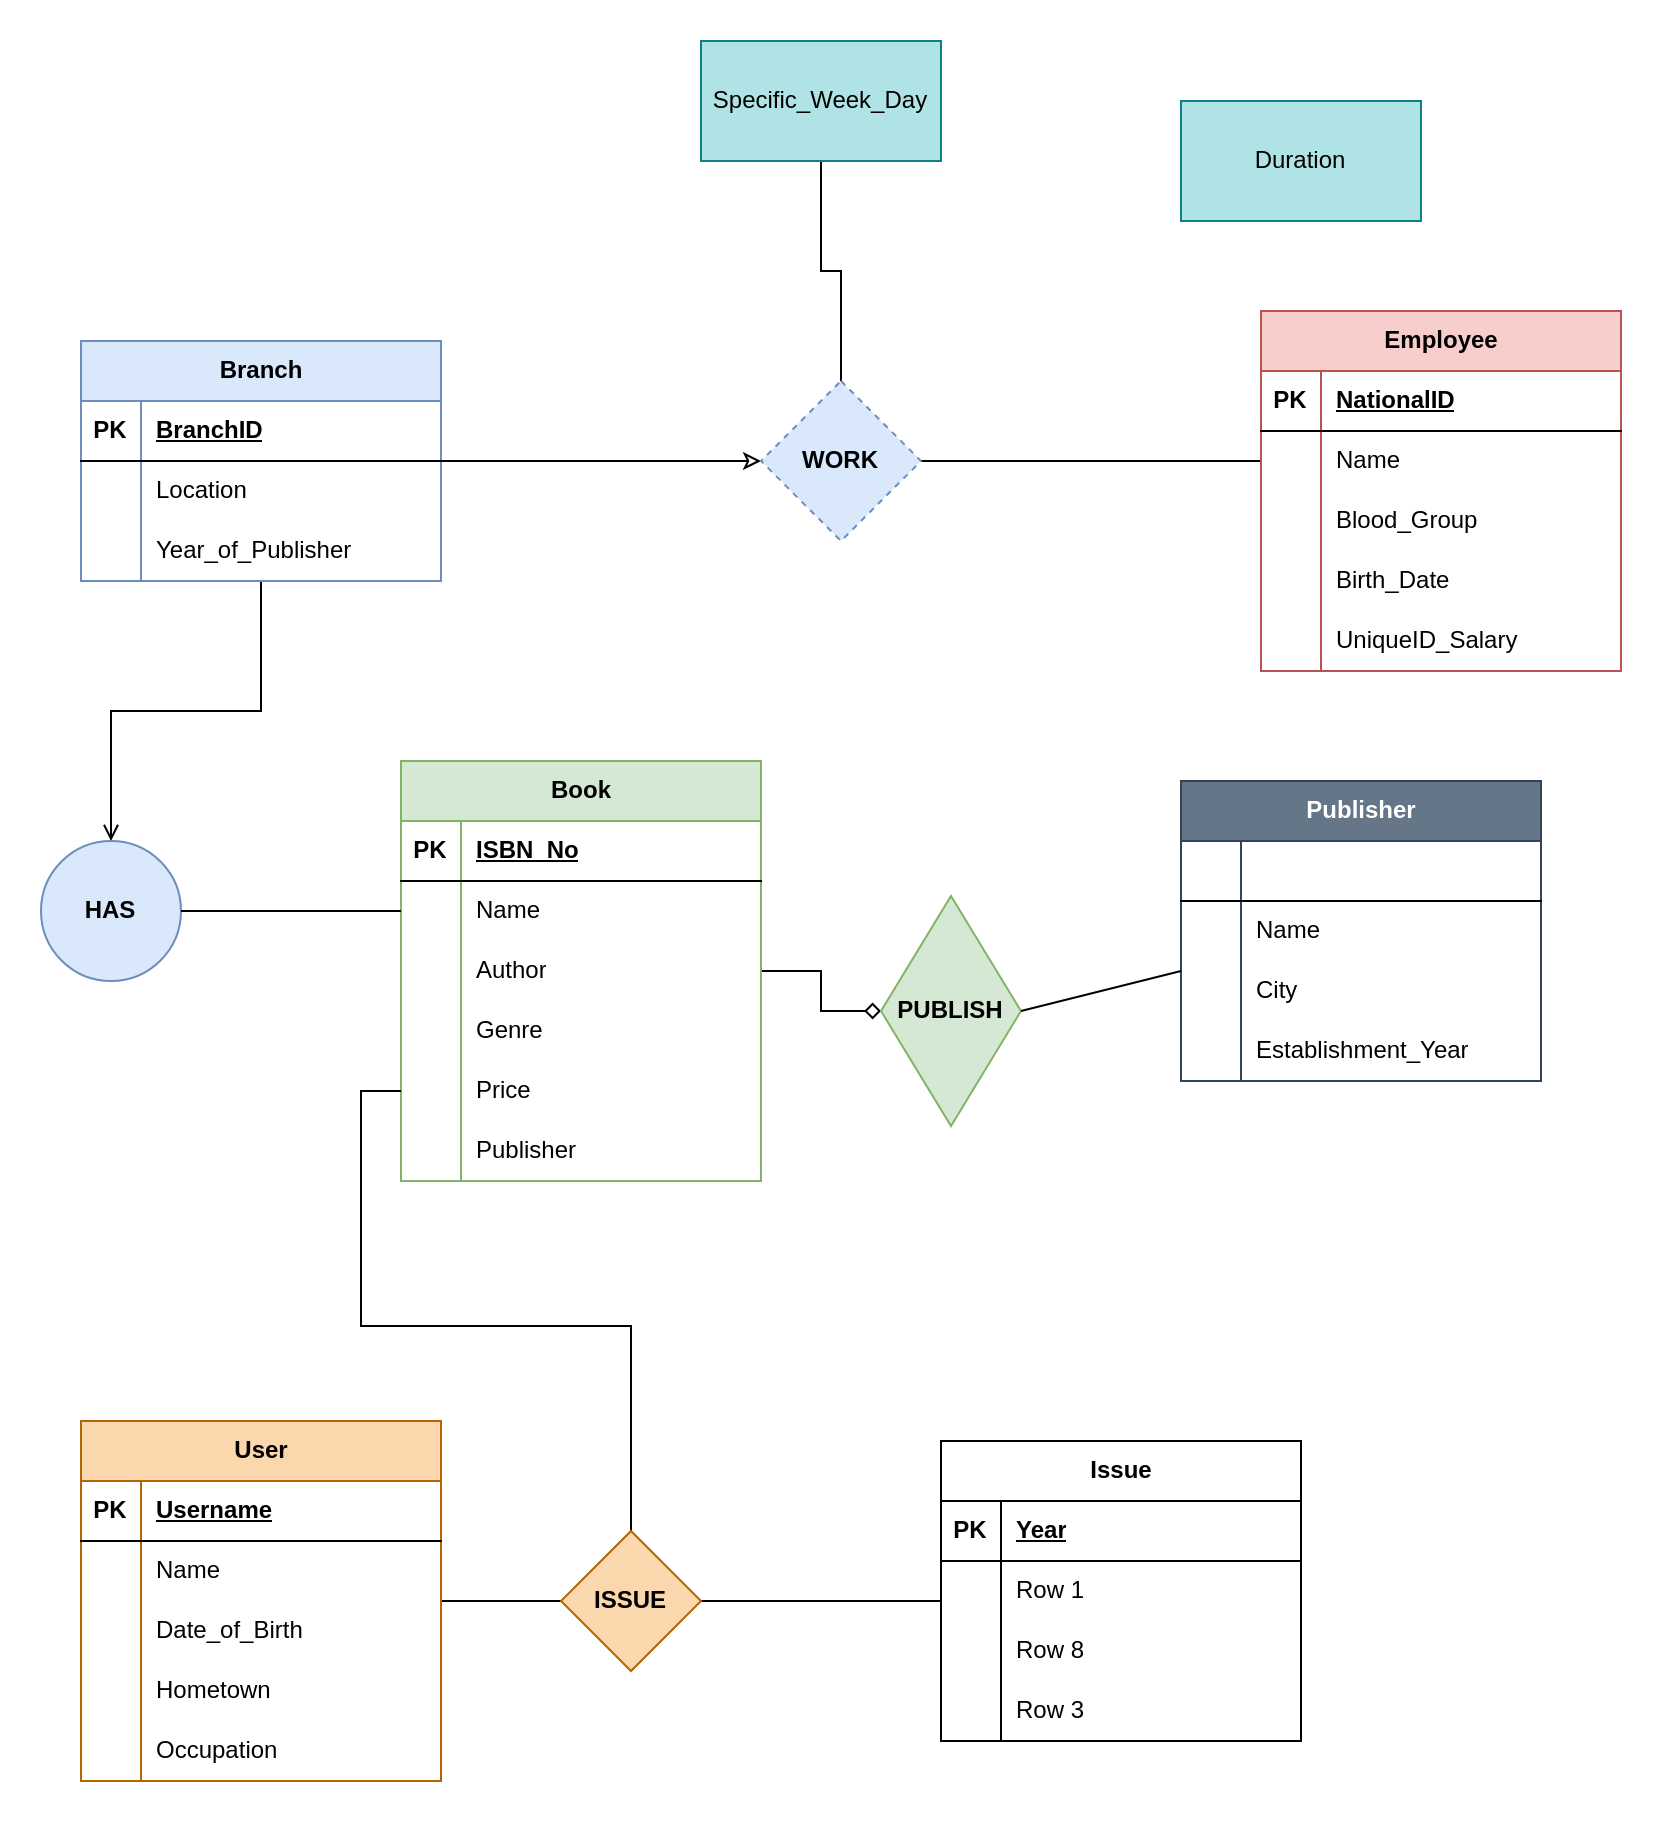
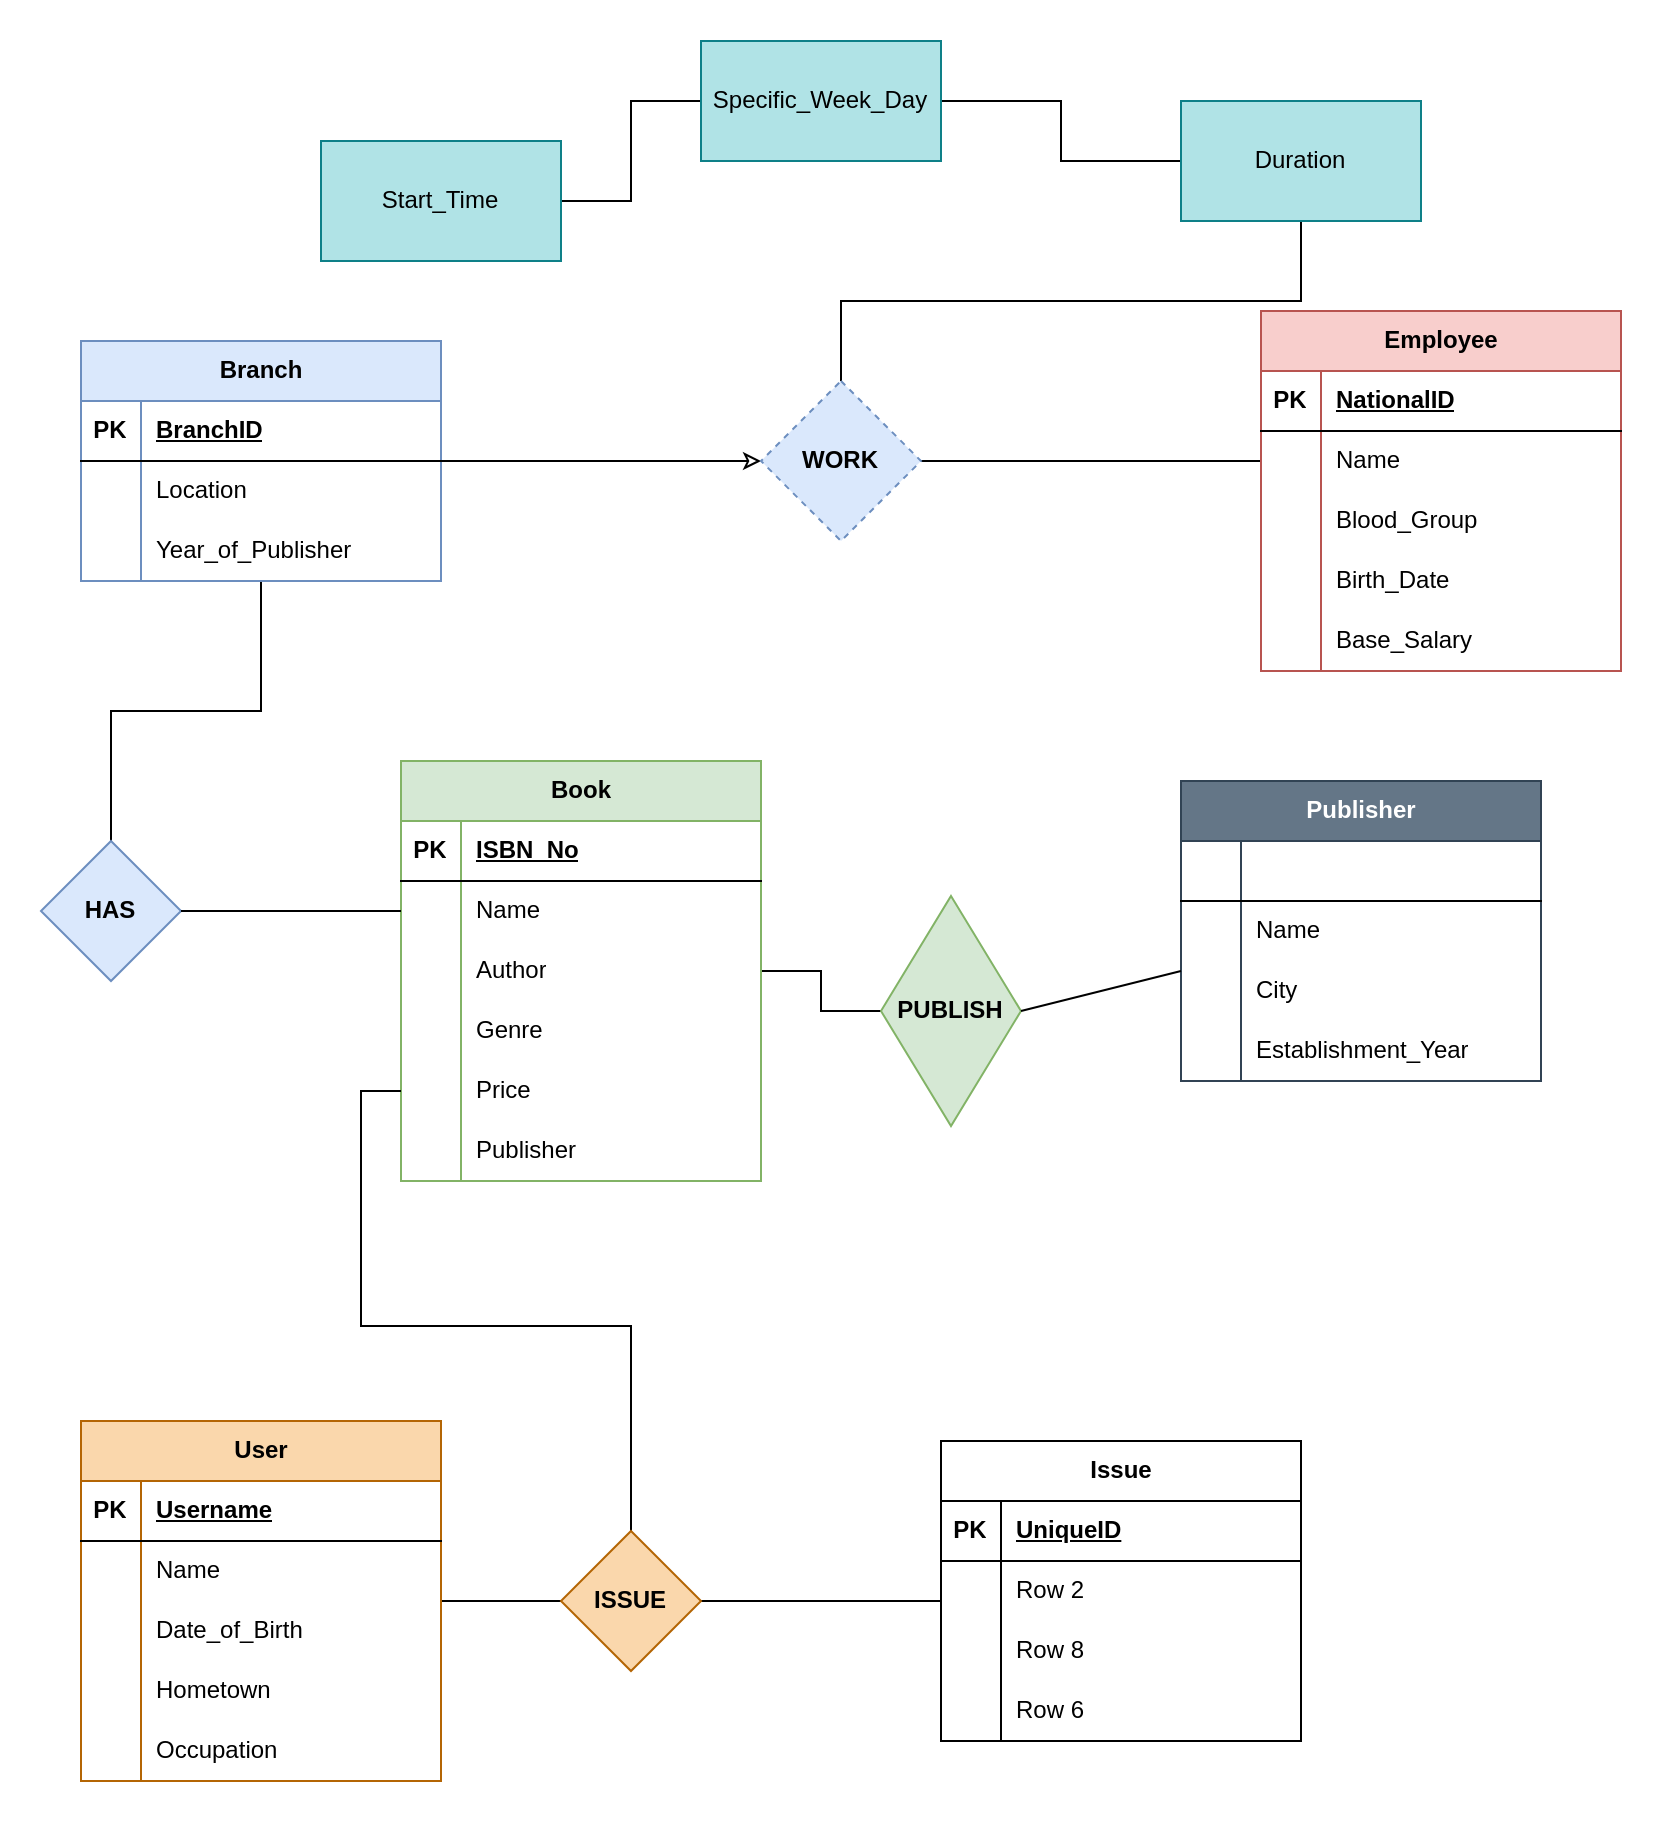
edge "Specific_Week_Day" -- "Duration": added
edge "Specific_Week_Day" -- "Start_Time": added
node "Start_Time": added
edge "Specific_Week_Day" -- "WORK": now "Duration" -- "WORK"
node "UniqueID_Salary": label "UniqueID_Salary" -> "Base_Salary"
edge "Branch" -> "HAS": arrowhead open -> none
node "HAS": shape ellipse -> diamond
edge "Book" -> "PUBLISH": arrowhead diamond -> none
node "Year": label "Year" -> "UniqueID"
node "Row 1": label "Row 1" -> "Row 2"
node "Row 3": label "Row 3" -> "Row 6"
